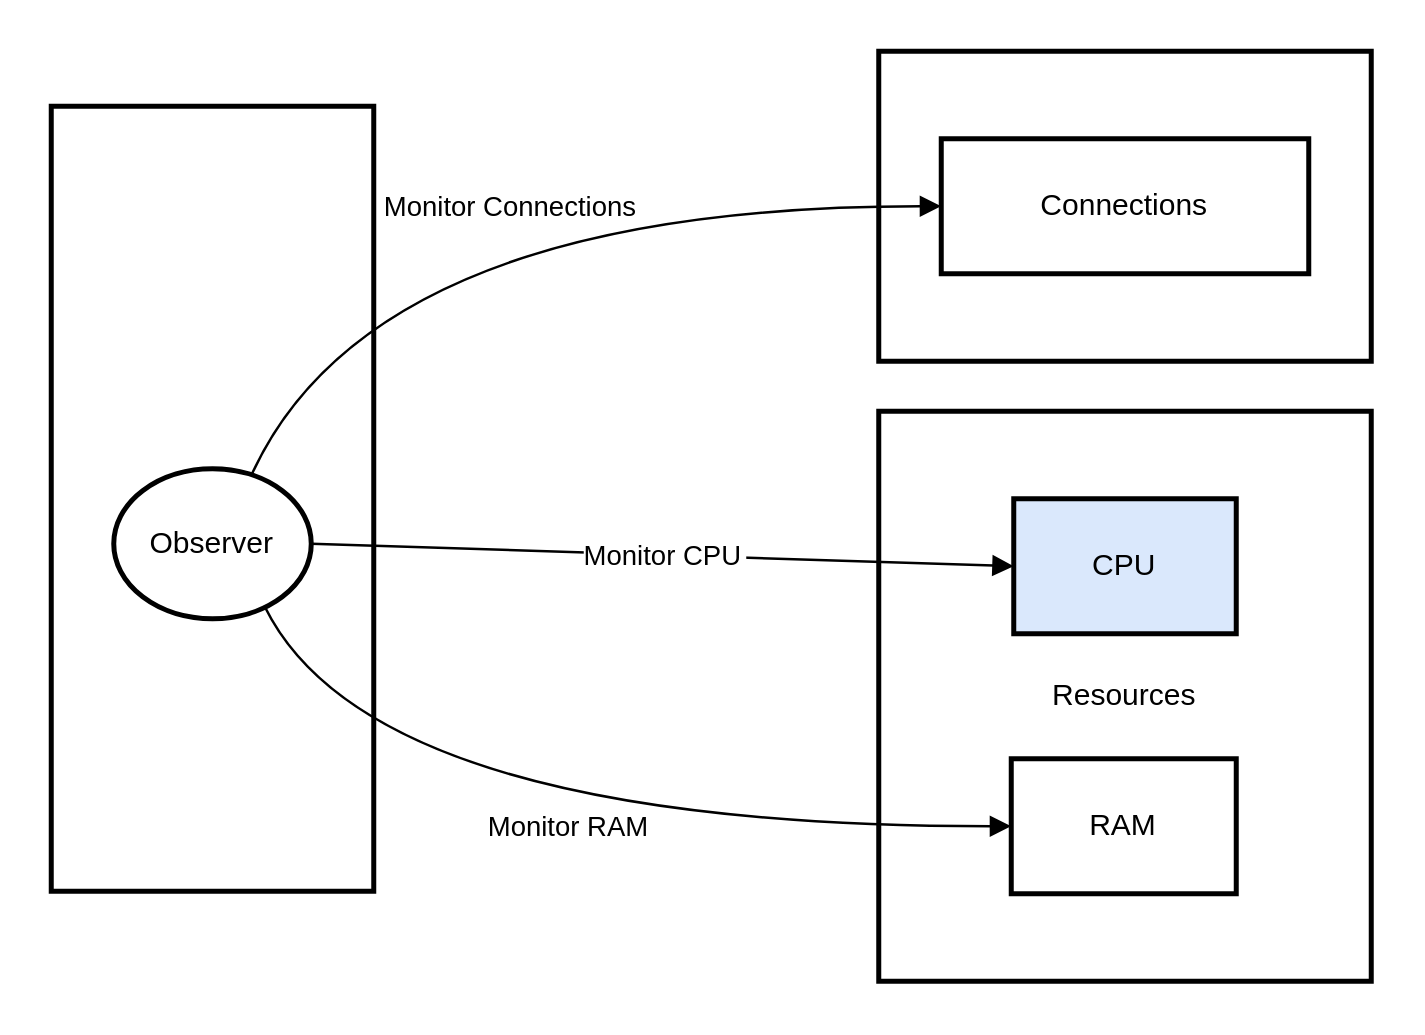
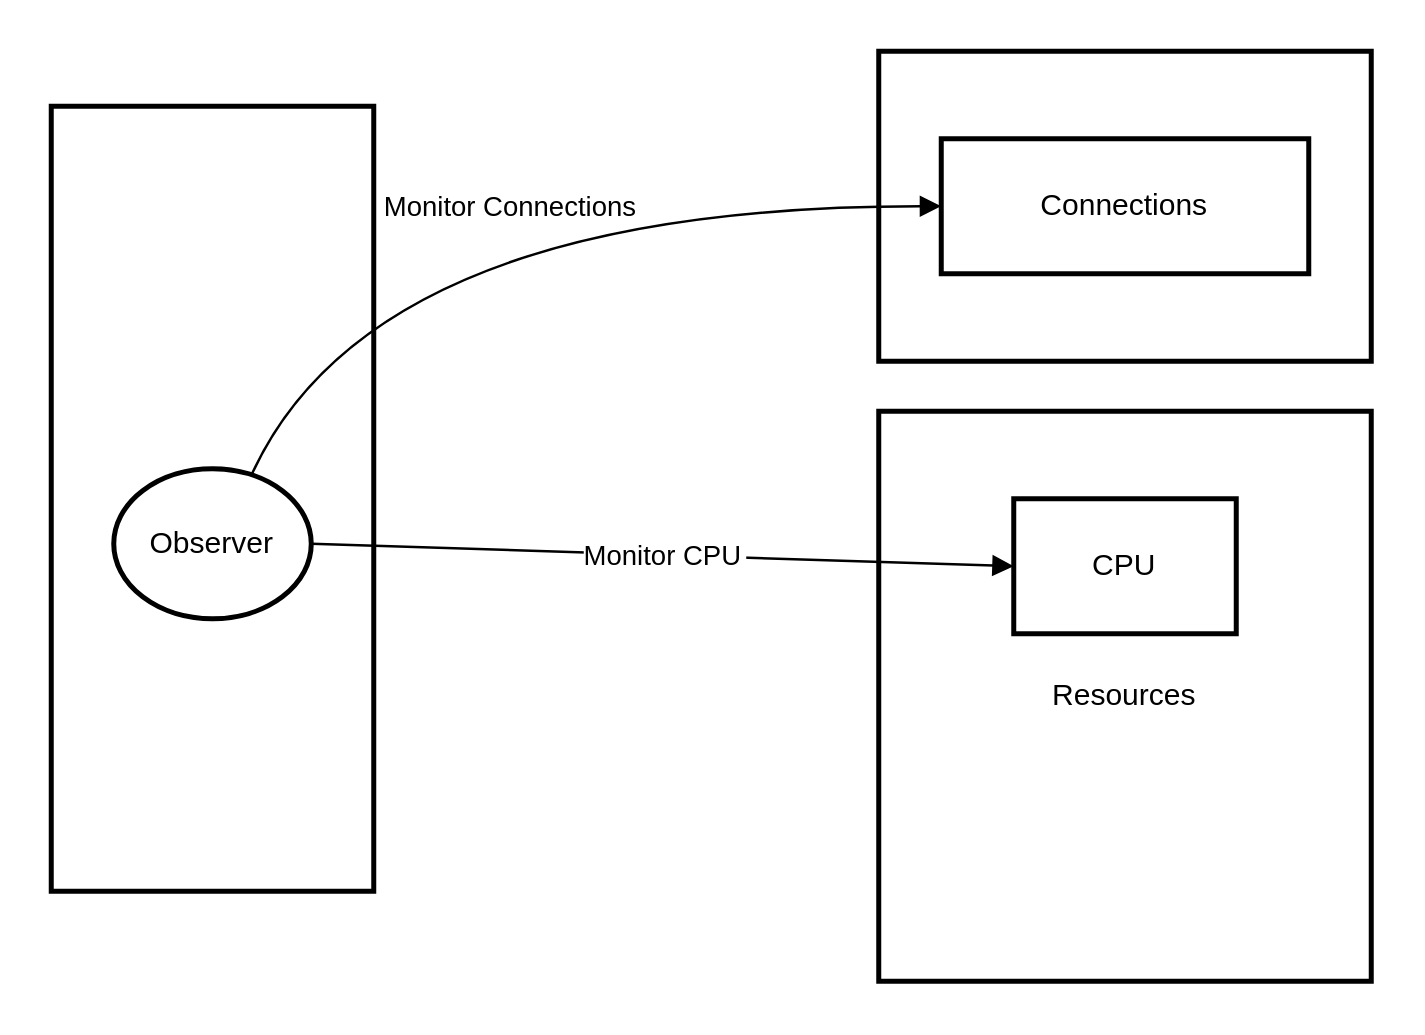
node "CPU": fillcolor #dae8fc -> #ffffff
edge "Observer" -> "RAM": removed, label "Monitor RAM"
node "RAM": removed
